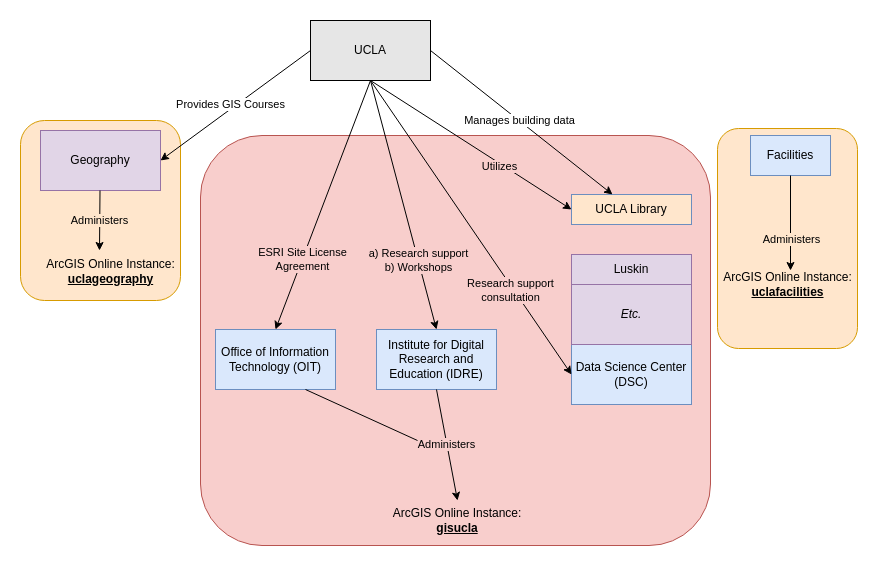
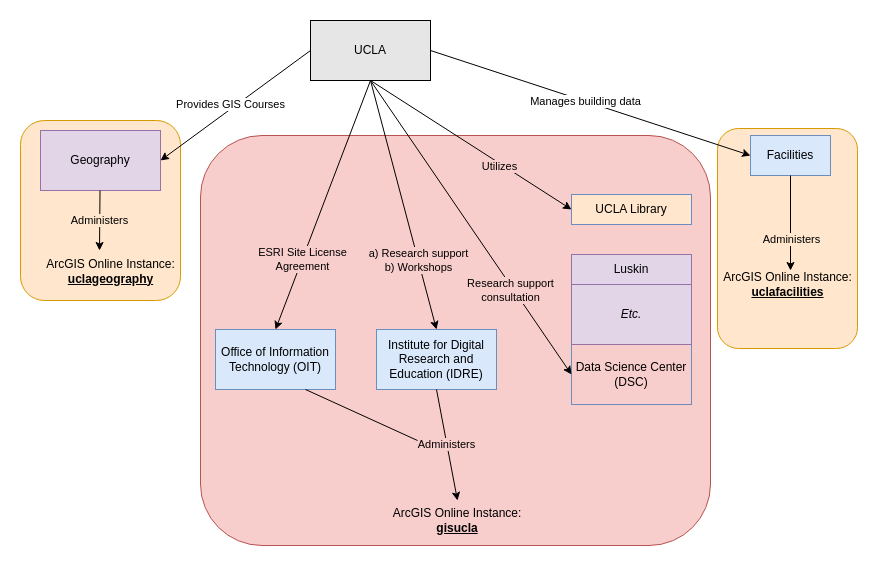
edge "UCLA" -> "UCLA Library": now "UCLA" -> "Facilities"
node "Data Science Center (DSC)": fillcolor #dae8fc -> #f8cecc
